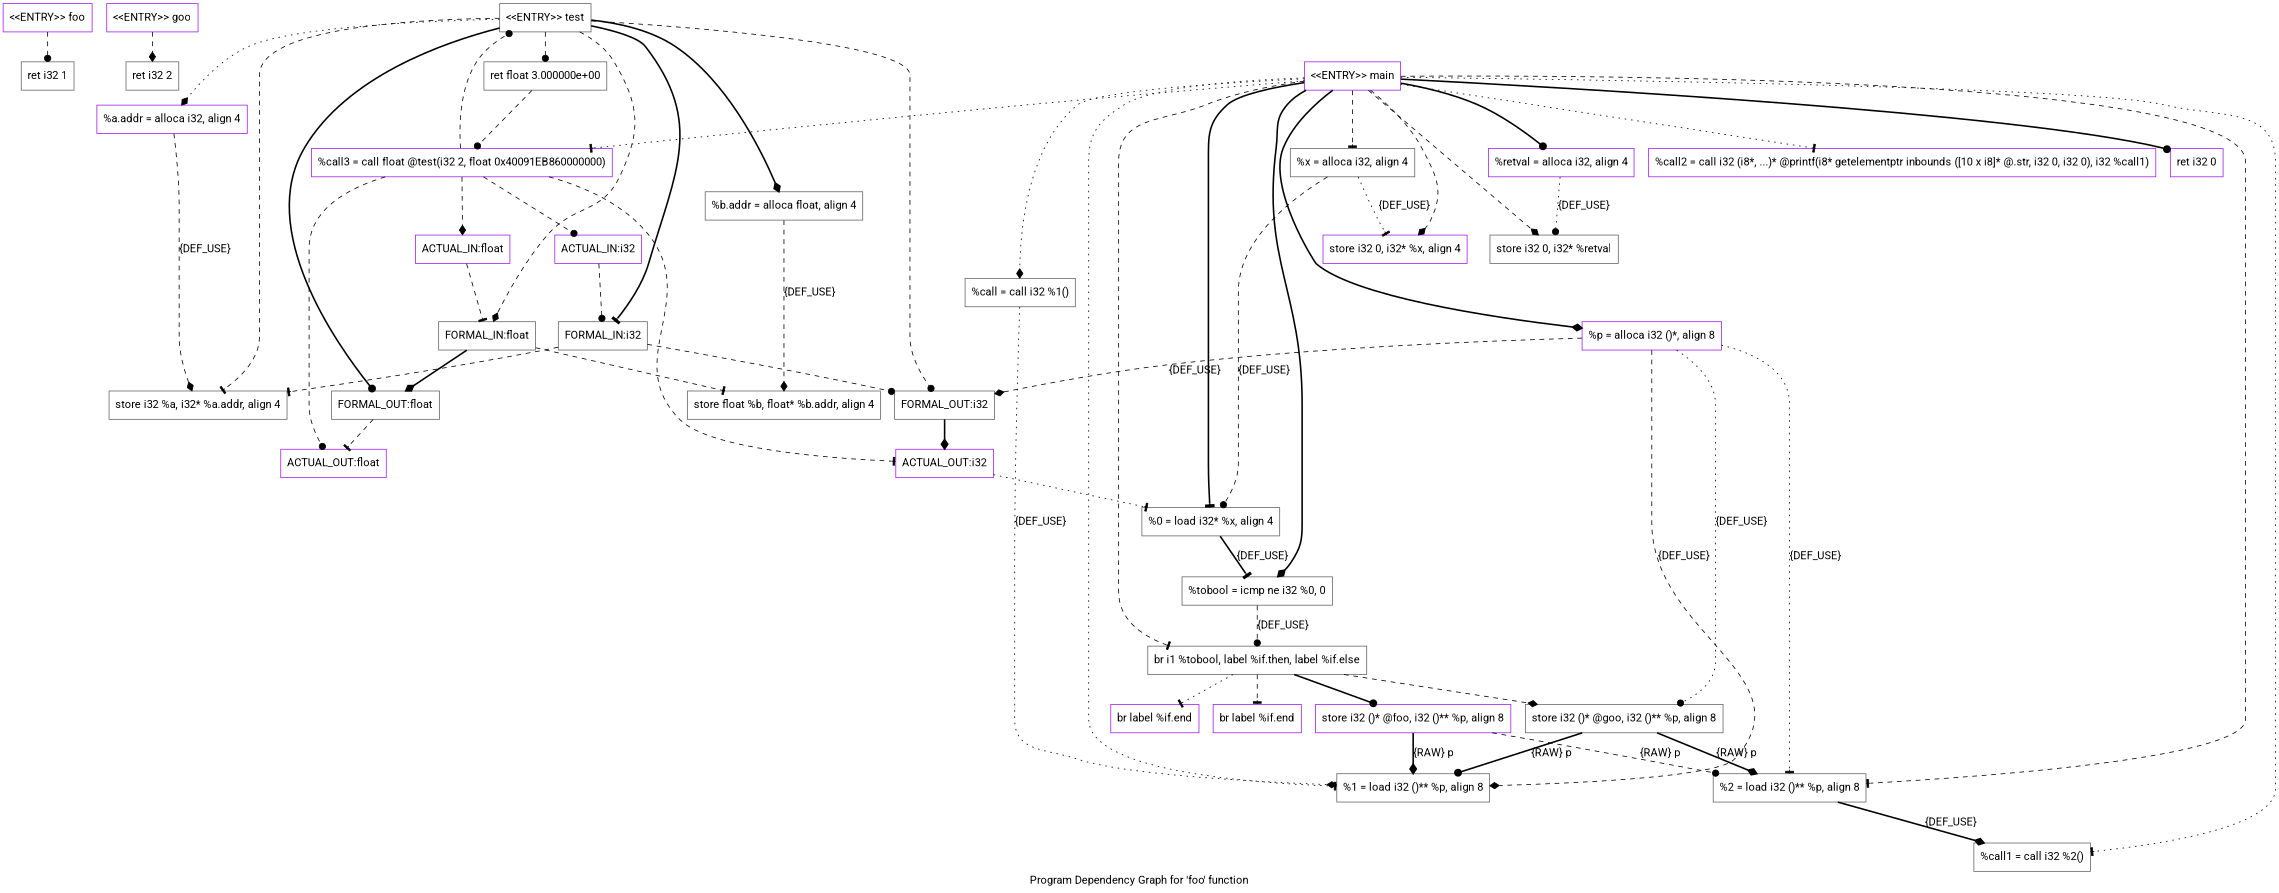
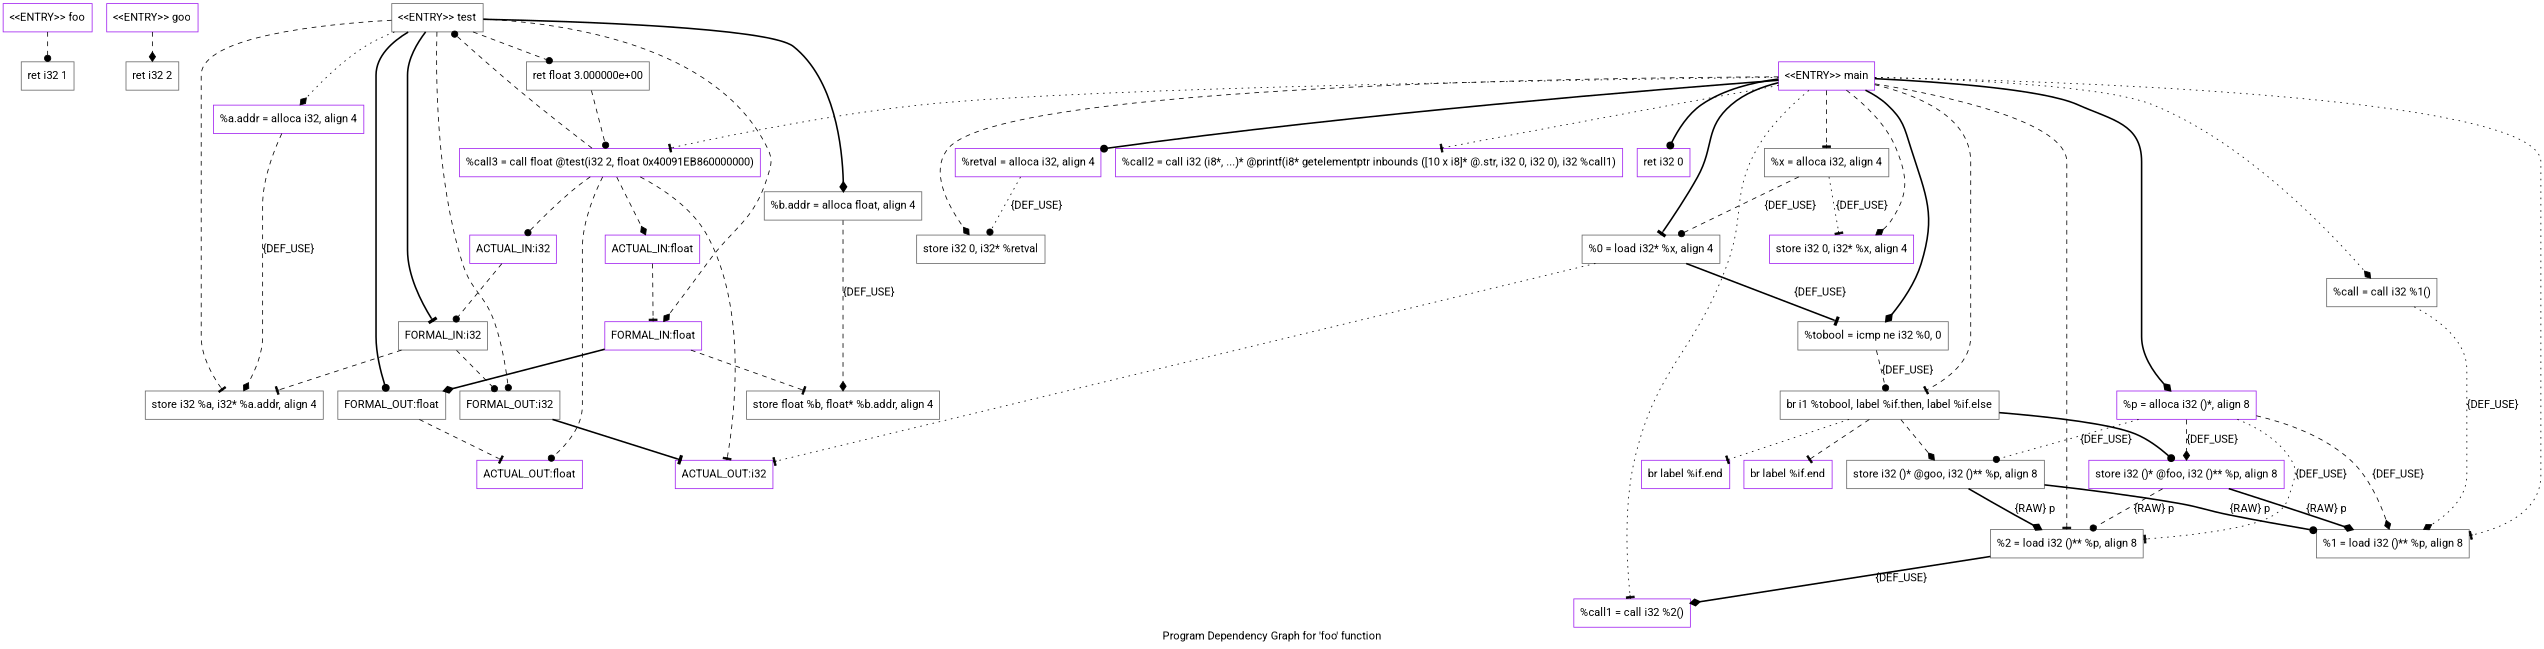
node "FORMAL_IN:float": color gray40 -> purple
edge "%p = alloca i32 ()*, align 8" -> "FORMAL_OUT:i32": now "%p = alloca i32 ()*, align 8" -> "store i32 ()* @foo, i32 ()** %p, align 8"
edge "FORMAL_OUT:i32" -> "ACTUAL_OUT:i32": arrowhead diamond -> tee
edge "ACTUAL_OUT:i32" -> "%0 = load i32* %x, align 4": reversed
node "%call1 = call i32 %2()": color gray40 -> purple
